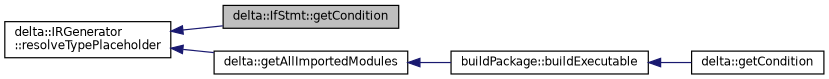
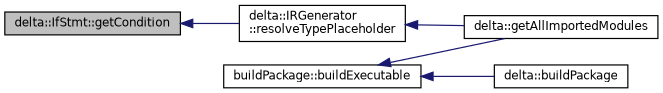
edge "delta::IfStmt::getCondition" -> "delta::IRGenerator ::resolveTypePlaceholder": reversed
edge "buildPackage::buildExecutable" -> "delta::getAllImportedModules": reversed
node "delta::getCondition": label "delta::getCondition" -> "delta::buildPackage"
